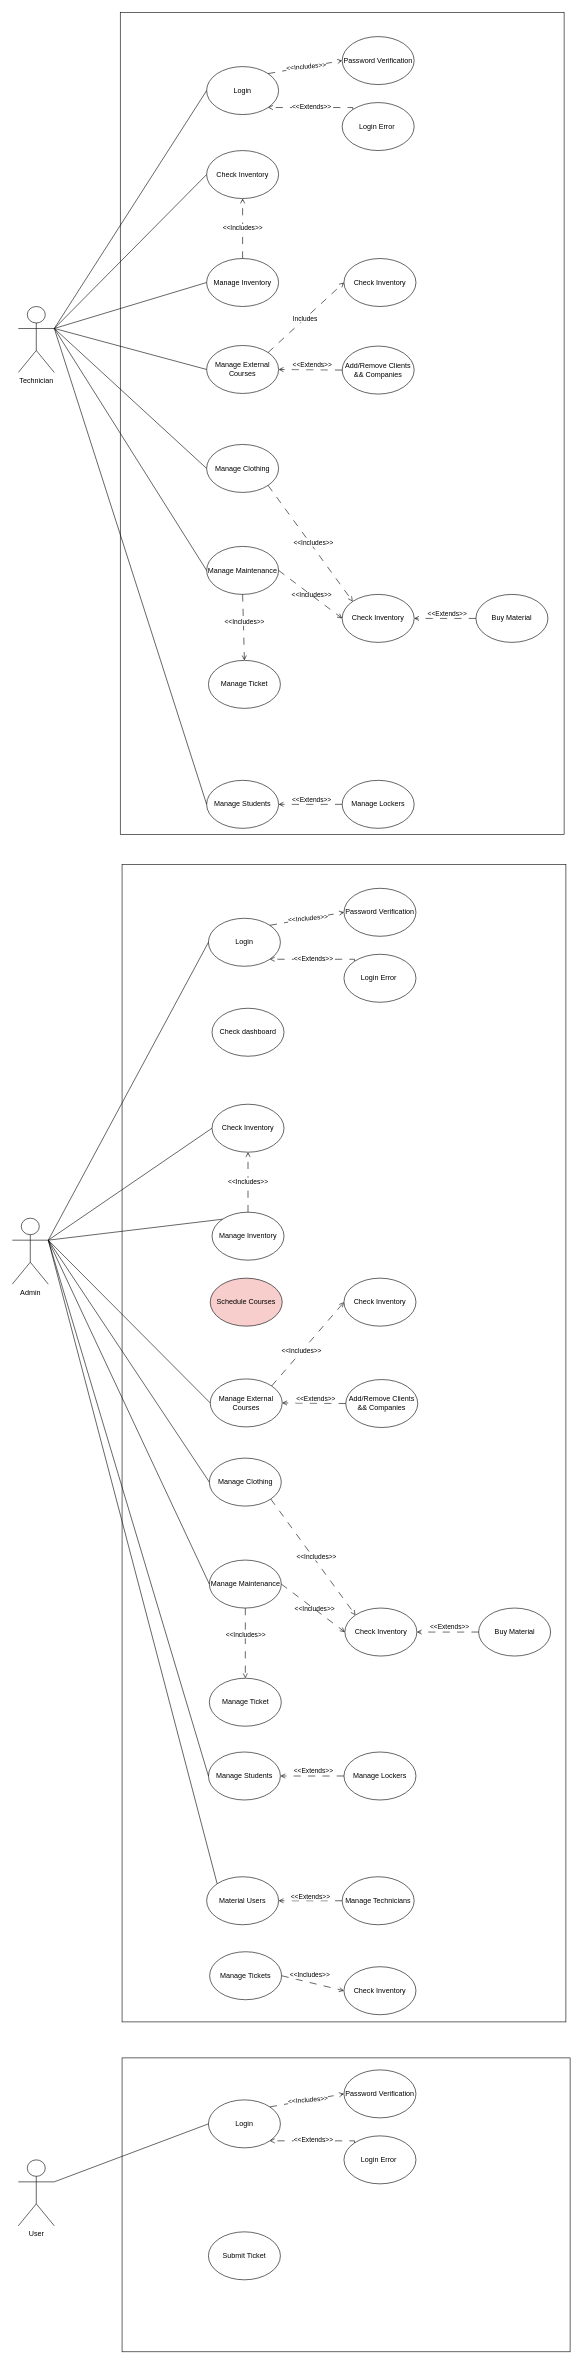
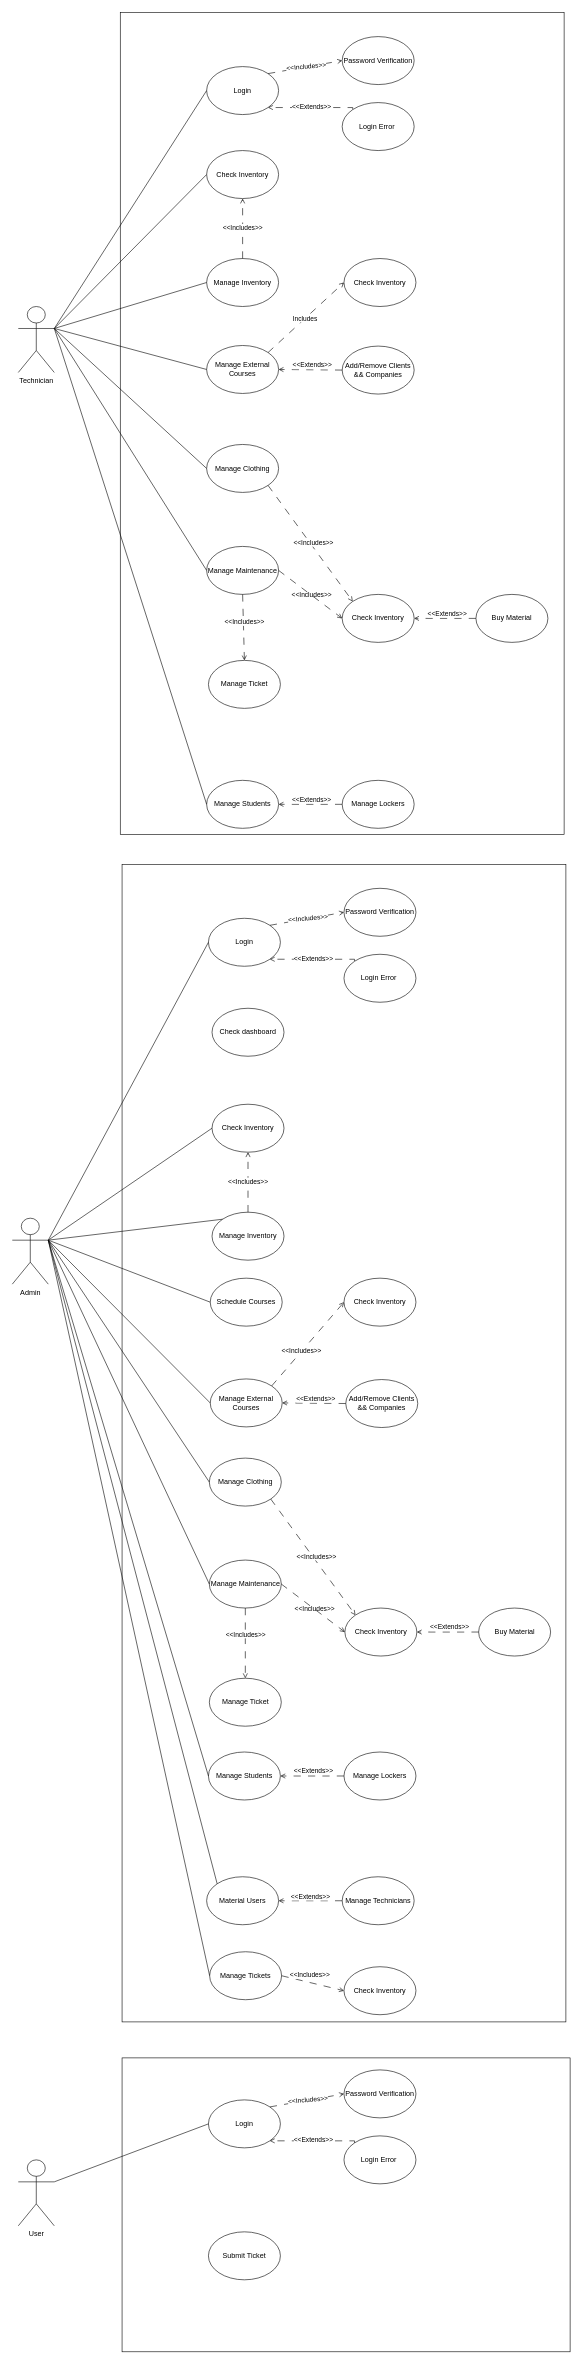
edge "Admin" -- "Schedule Courses": added
node "Schedule Courses": fillcolor #f8cecc -> #ffffff
edge "Admin" -- "Manage Tickets": added
